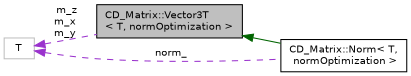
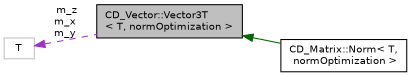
node "CD_Matrix::Vector3T < T, normOptimization >": label "CD_Matrix::Vector3T < T, normOptimization >" -> "CD_Vector::Vector3T < T, normOptimization >"
edge "CD_Matrix::Norm< T, normOptimization >" -> "T": removed, label "norm_"
